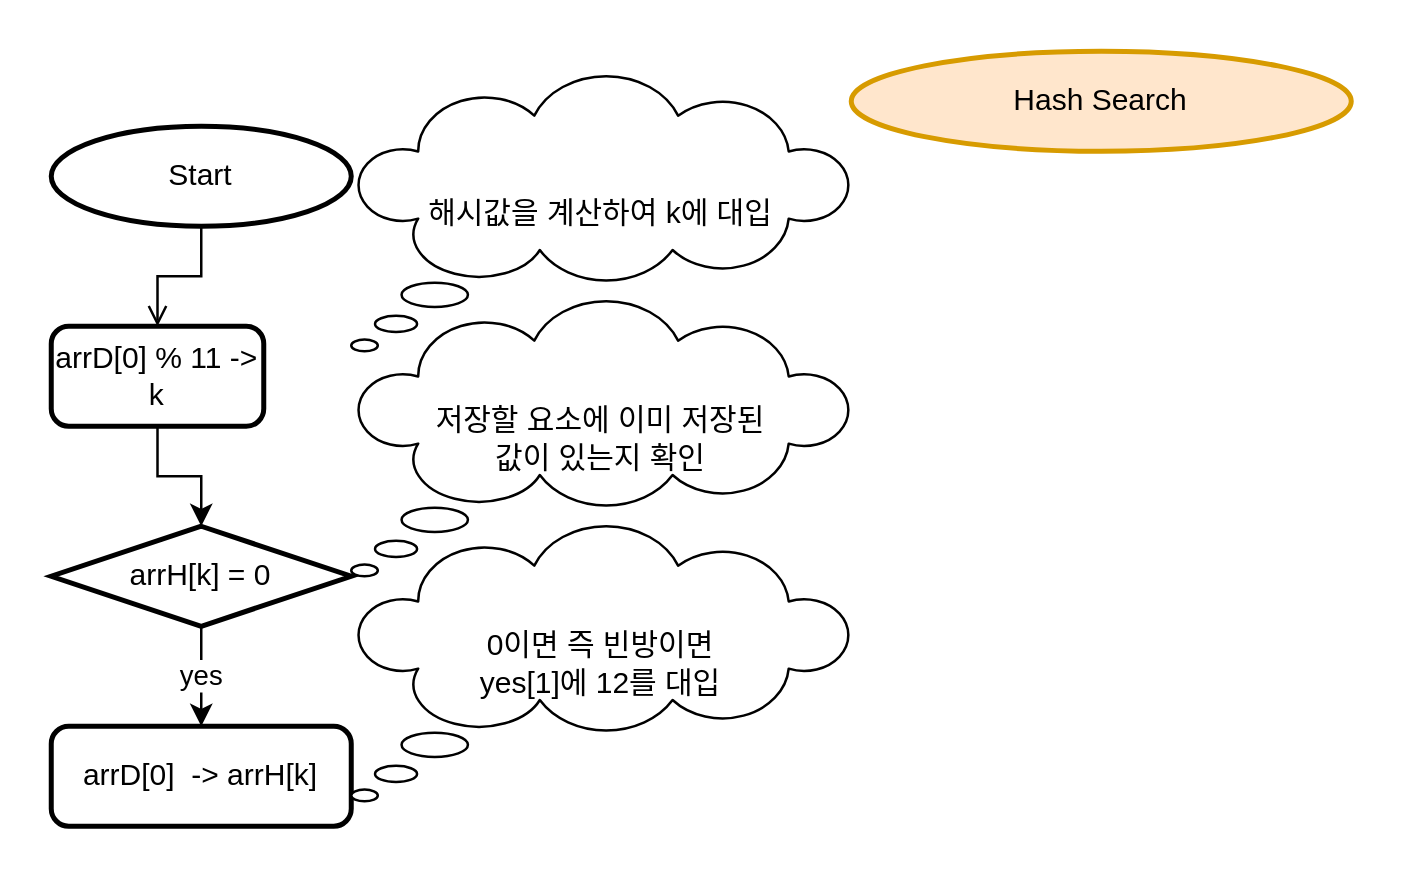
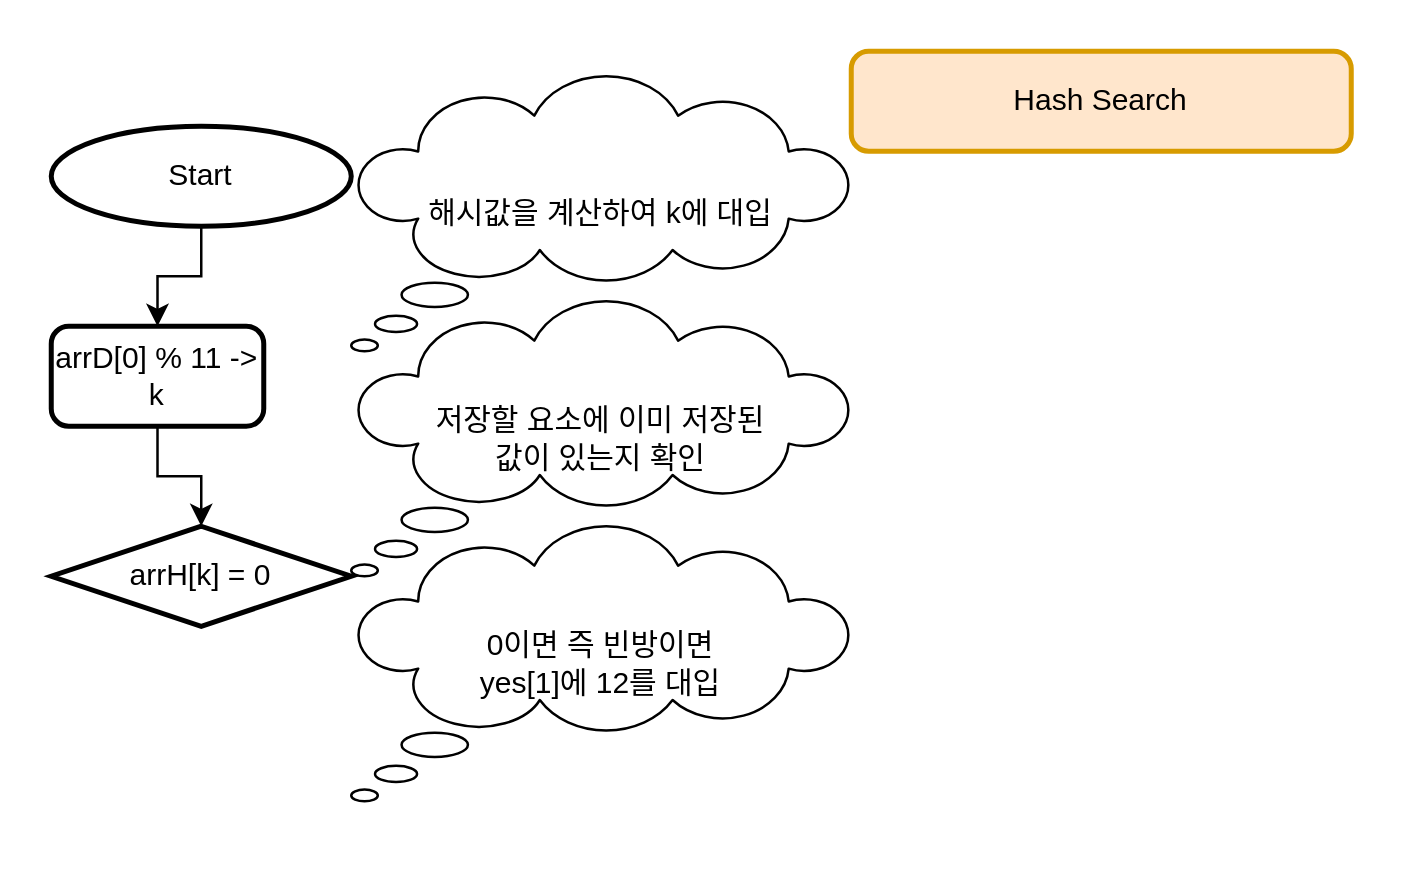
node "Hash Search": shape ellipse -> rounded rectangle
edge "Start" -> "arrD[0] % 11 -> k": arrowhead open -> classic
edge "arrH[k] = 0" -> "arrD[0] -> arrH[k]": removed, label "yes"
node "arrD[0] -> arrH[k]": removed
